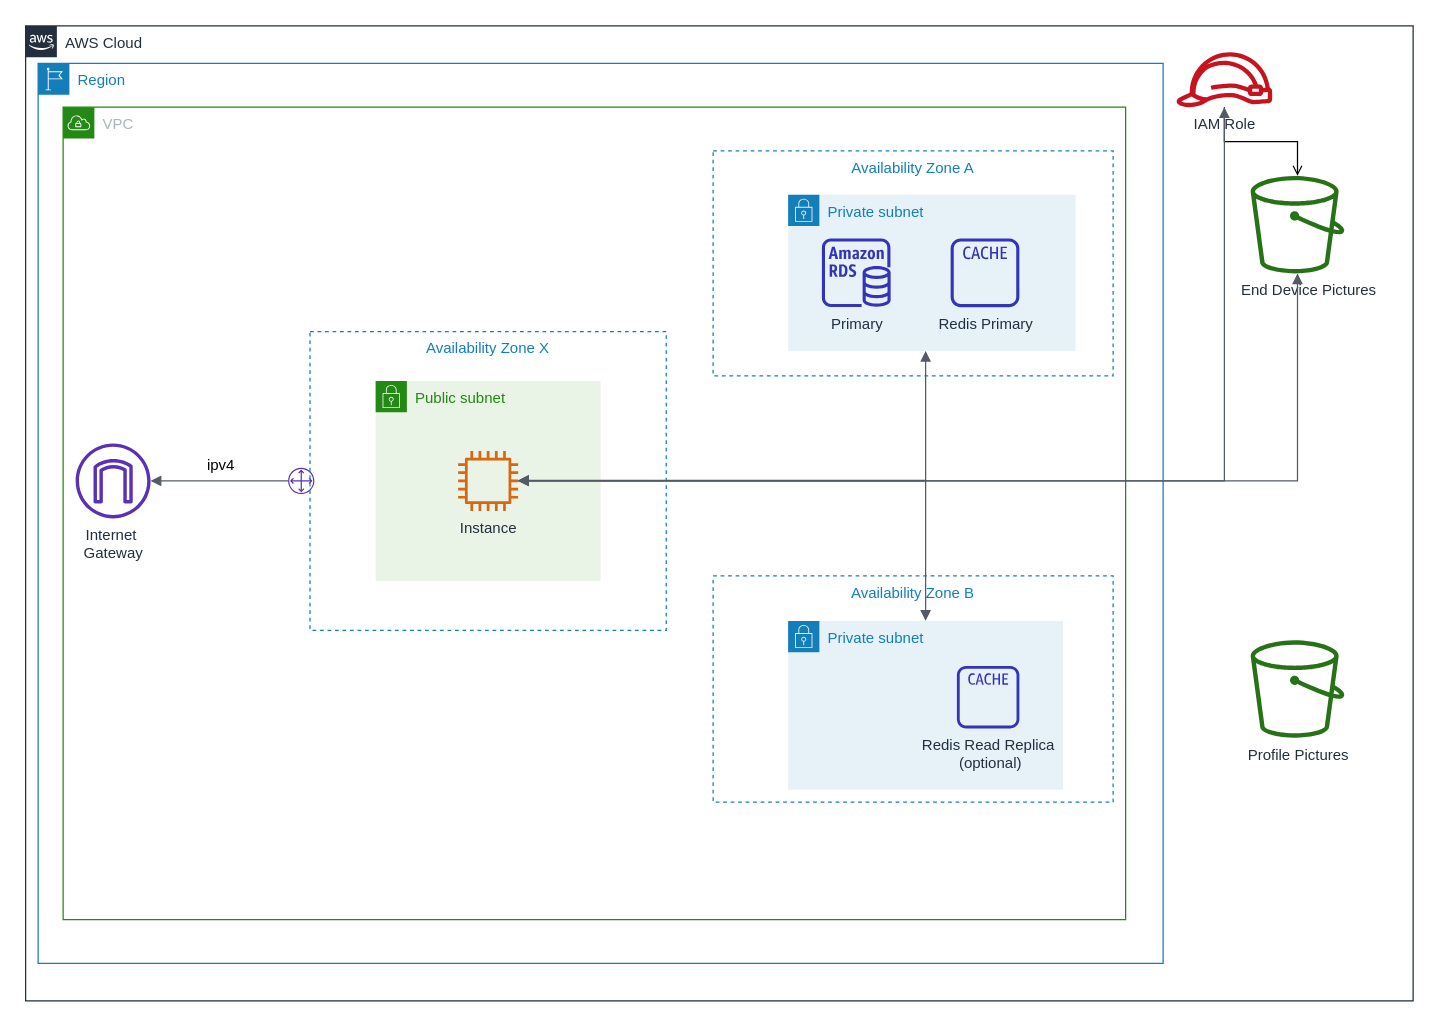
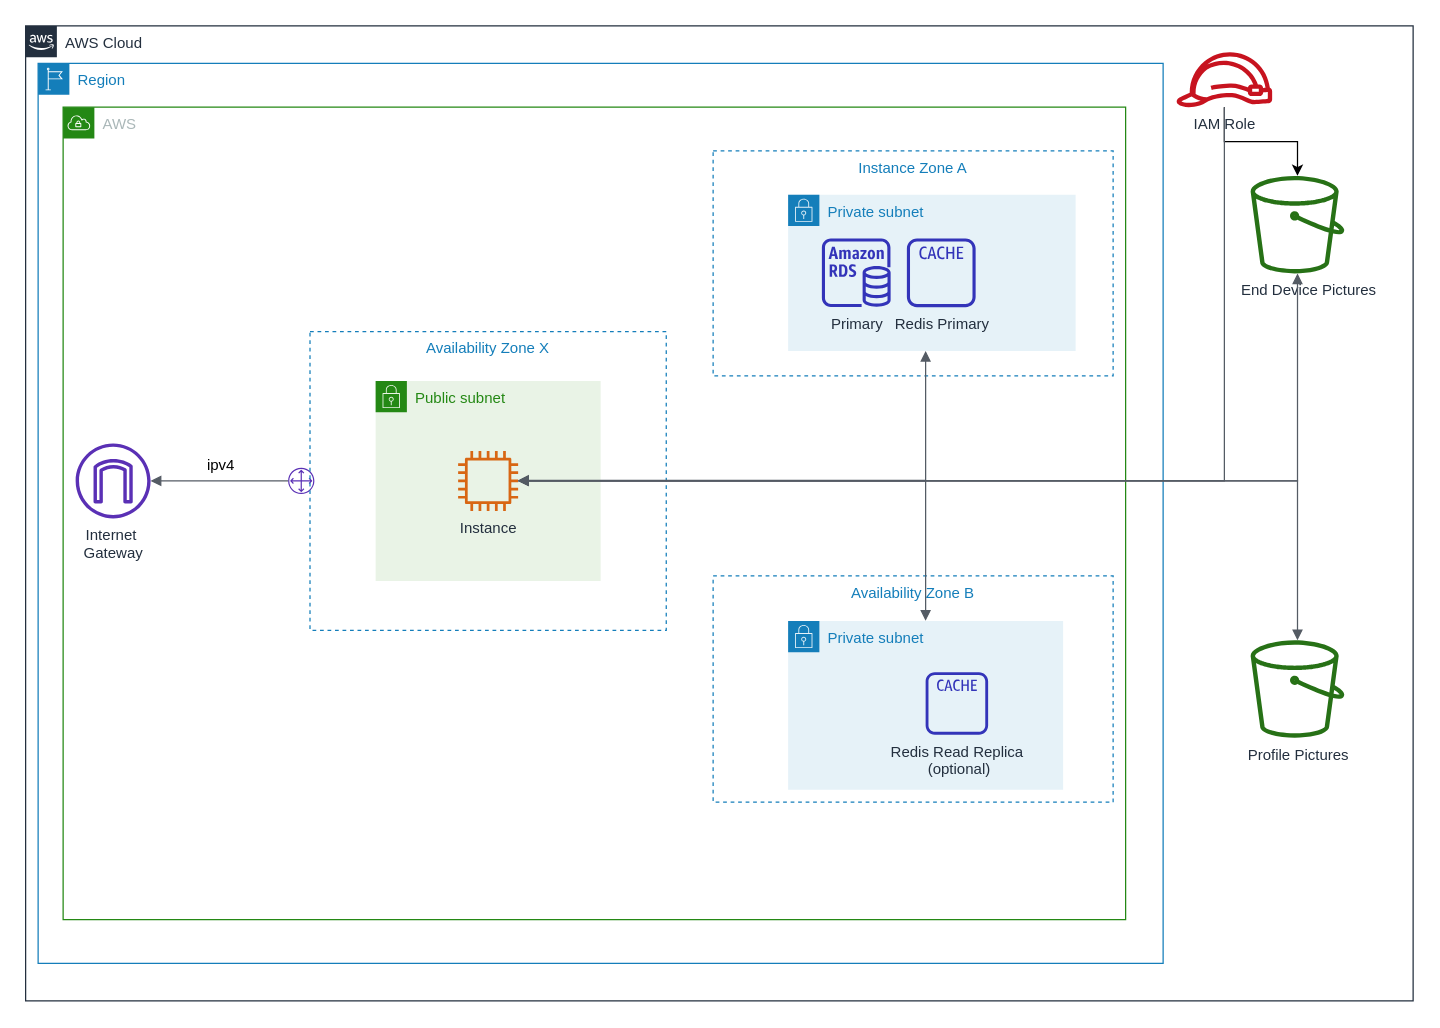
node "VPC": label "VPC" -> "AWS"
node "Availability Zone A": label "Availability Zone A" -> "Instance Zone A"
edge "IAM Role" -> "End Device Pictures": arrowhead open -> classic
node "Redis Primary": moved (985, 273) -> (941, 273)
edge "Instance" -> "IAM Role": arrowhead block -> none
edge "Instance" -- "Profile Pictures": added
node "Redis Read Replica (optional)": moved (988, 697) -> (957, 703)
